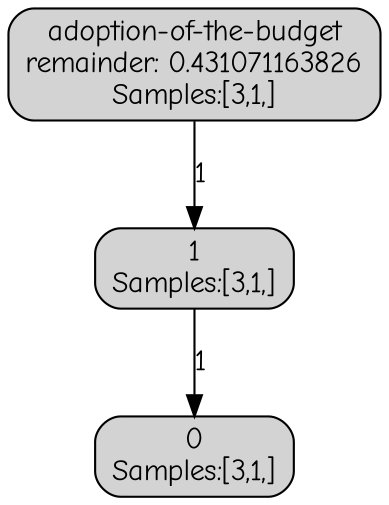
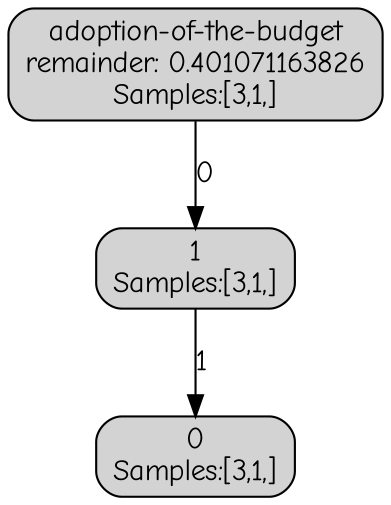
node "adoption-of-the-budget": text "remainder: 0.431071163826" -> "remainder: 0.401071163826"
edge "adoption-of-the-budget" -> "1": label "1" -> "0"
